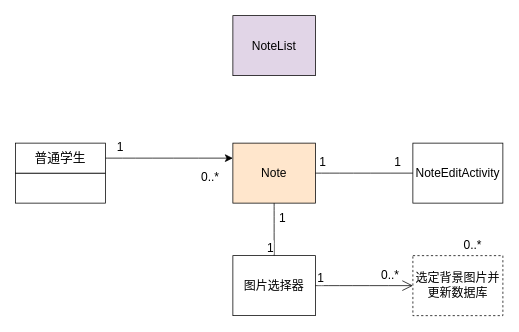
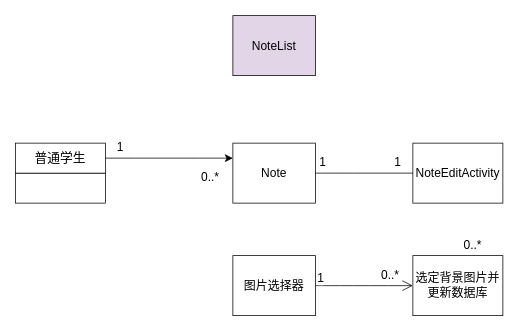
node "Note": fillcolor #ffe6cc -> #ffffff
edge "Note" -- "图片选择器": removed, labels "1", "1"
node "选定背景图片并更新数据库": style dashed -> solid
